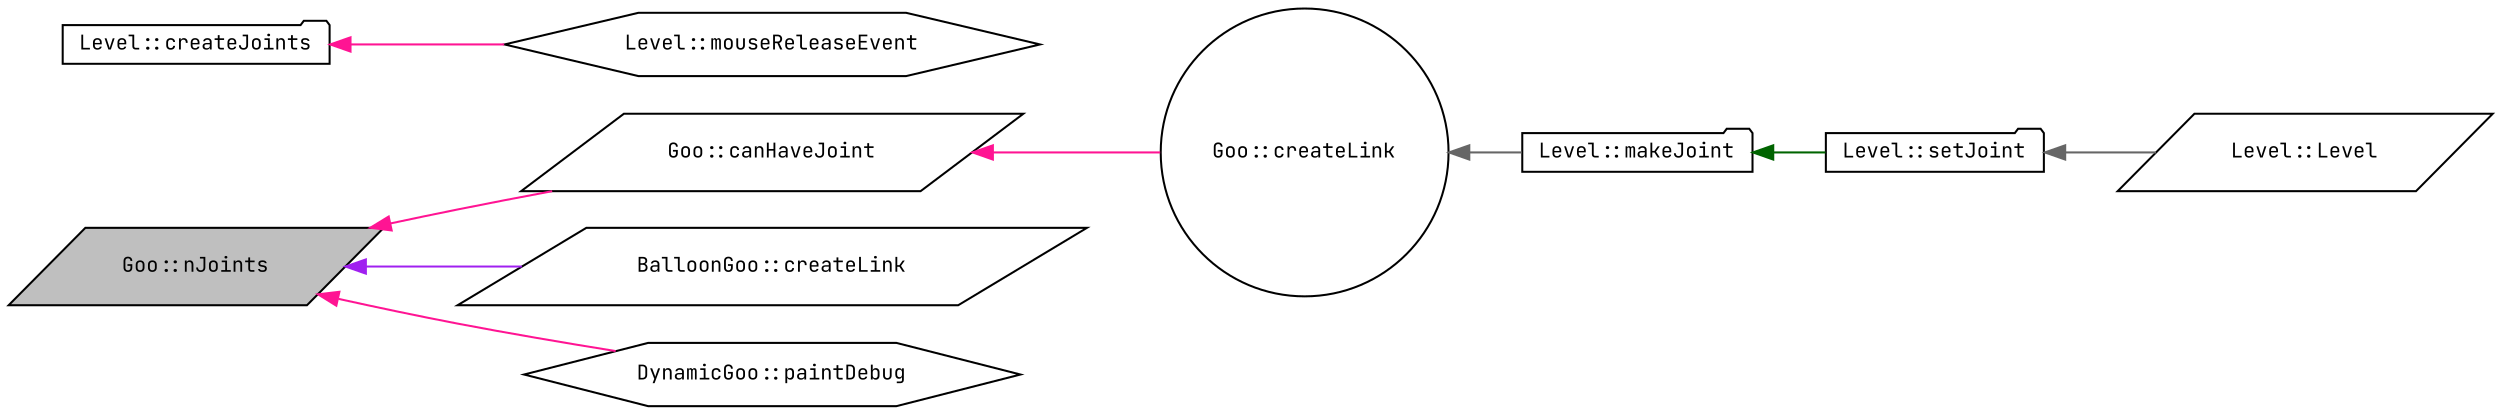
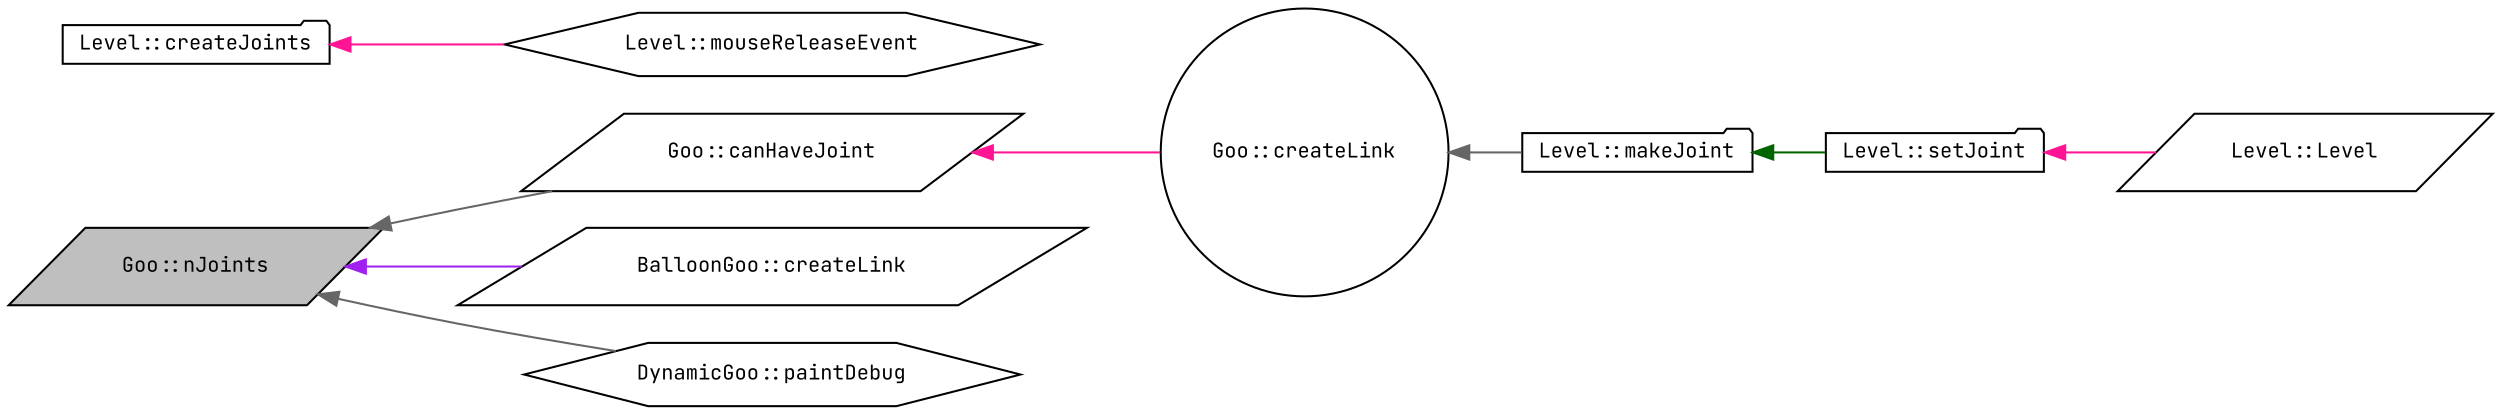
edge "Level::Level" -> "Level::setJoint": color gray40 -> deeppink
edge "Goo::canHaveJoint" -> "Goo::nJoints": color deeppink -> gray40
edge "DynamicGoo::paintDebug" -> "Goo::nJoints": color deeppink -> gray40
